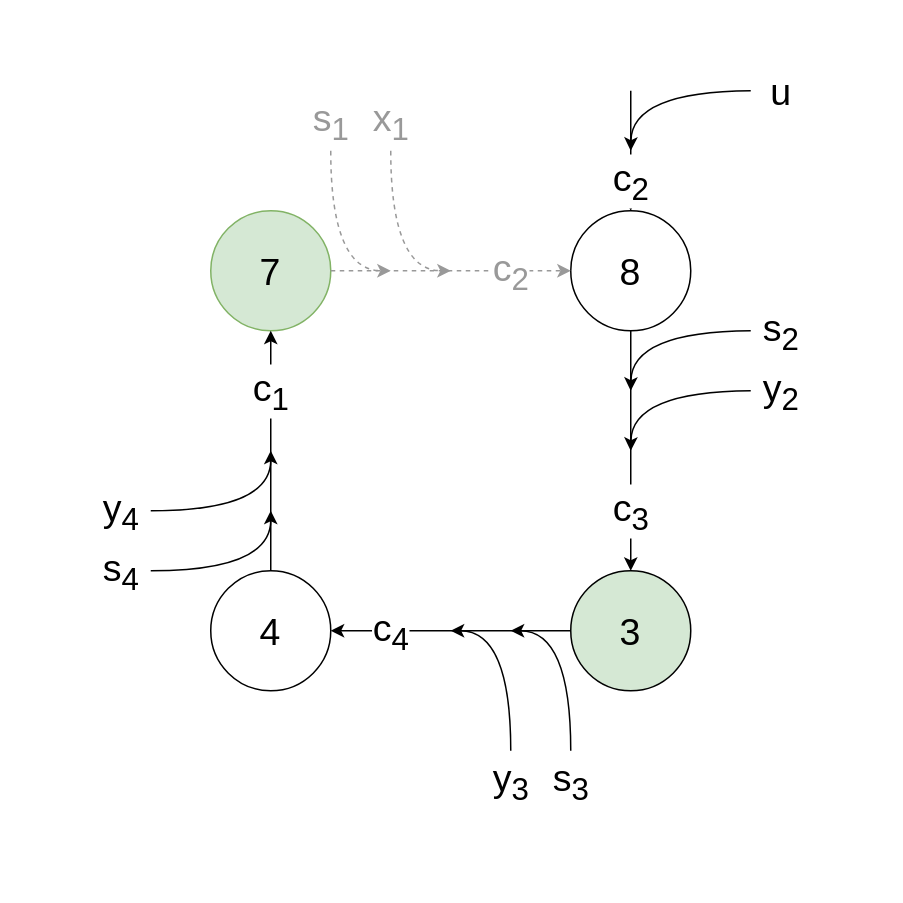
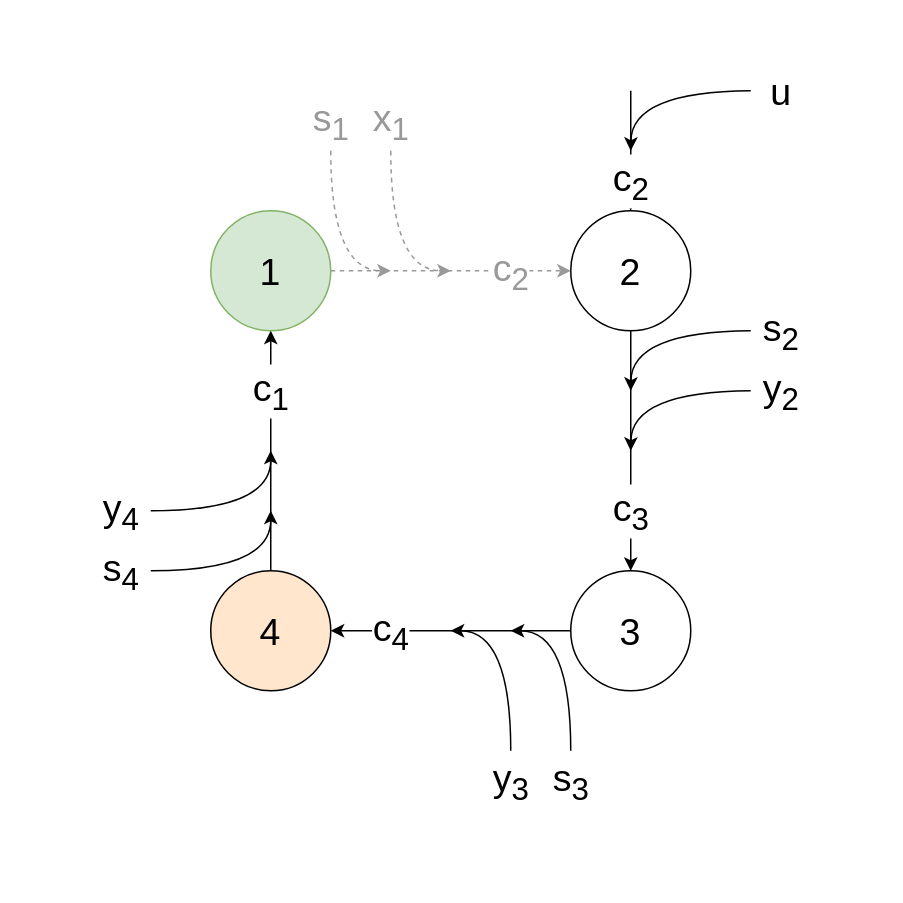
node "7": label "7" -> "1"
node "8": label "8" -> "2"
node "4": fillcolor #ffffff -> #ffe6cc
node "3": fillcolor #d5e8d4 -> #ffffff
